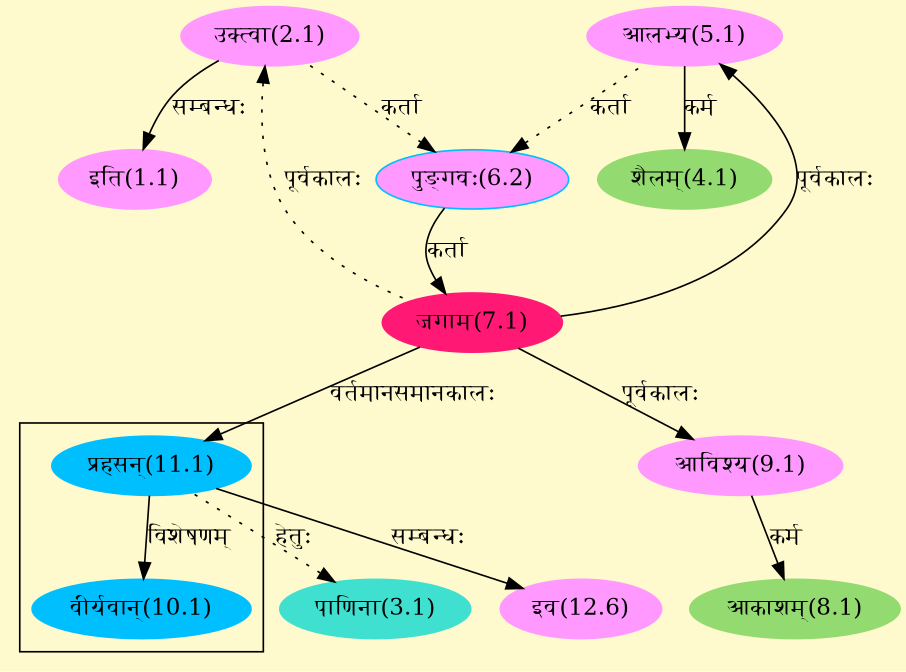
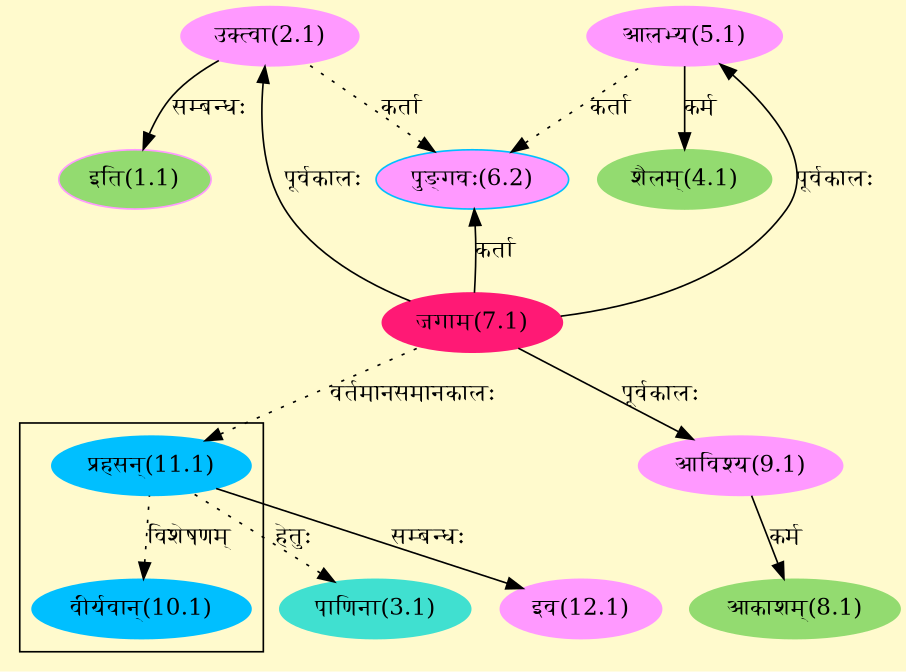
node "इति(1.1)": fillcolor #ff99ff -> #93db70
edge "जगाम(7.1)" -> "उक्त्वा(2.1)": style dotted -> solid
edge "पुङ्गवः(6.2)" -> "जगाम(7.1)": reversed
edge "जगाम(7.1)" -> "प्रहसन्(11.1)": style solid -> dotted
edge "प्रहसन्(11.1)" -> "वीर्यवान्(10.1)": style solid -> dotted
node "इव(12.6)": label "इव(12.6)" -> "इव(12.1)"
